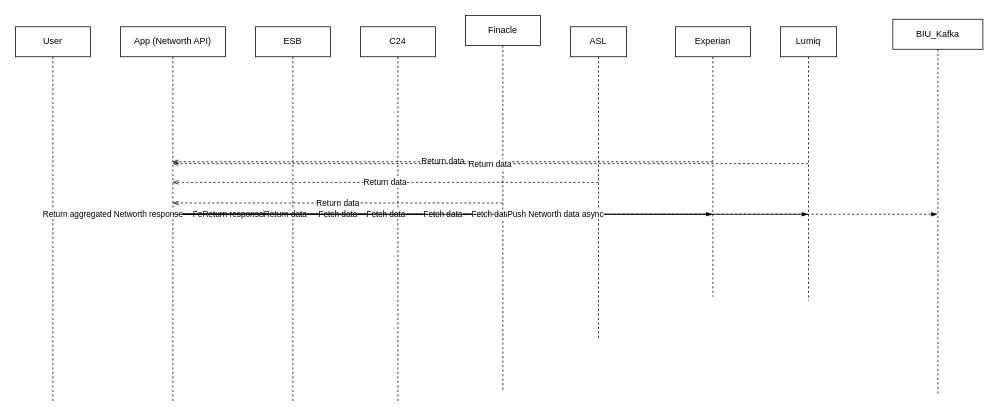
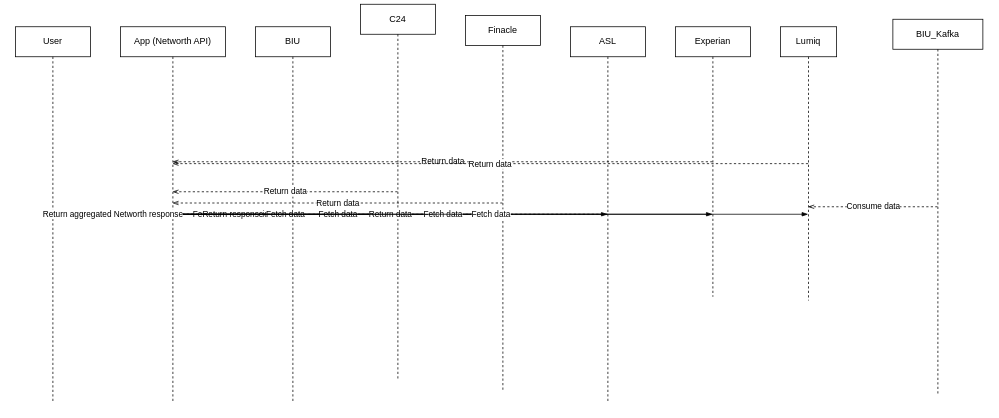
node "ESB": label "ESB" -> "BIU"
node "ASL": size 56x311 -> 75x375
edge "BIU_Kafka" -> "Lumiq": added, label "Consume data"
node "C24": moved (398, 214) -> (398, 192)
edge "App (Networth API)" -> "BIU_Kafka": removed, label "Push Networth data async"
